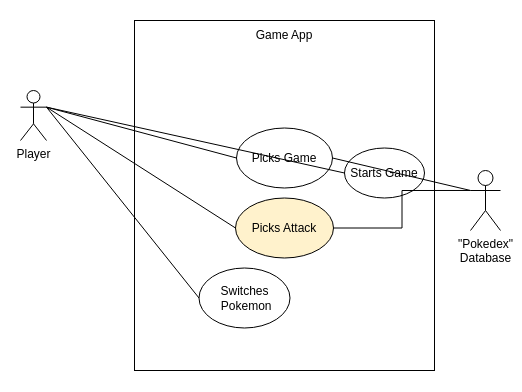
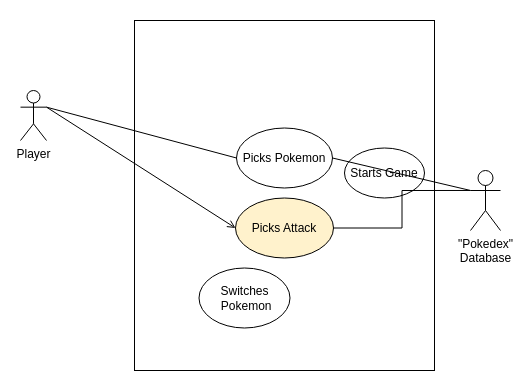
node "Game App": removed
edge "Player" -- "Starts Game": removed
node "Picks Game": label "Picks Game" -> "Picks Pokemon"
edge "Player" -- "Switches Pokemon": removed
edge "Player" -- "Picks Attack": arrowhead none -> open
